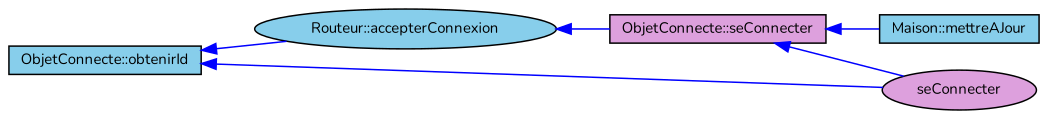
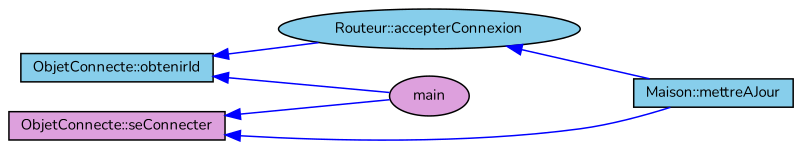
edge "ObjetConnecte::seConnecter" -> "Routeur::accepterConnexion": now "Maison::mettreAJour" -> "Routeur::accepterConnexion"
node "seConnecter": label "seConnecter" -> "main"
